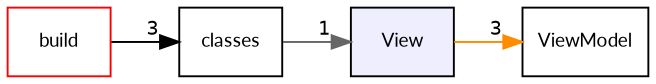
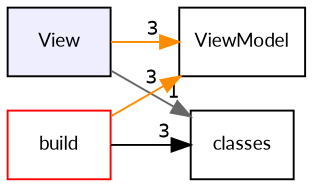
edge "classes" -> "View": reversed
edge "build" -> "ViewModel": added
